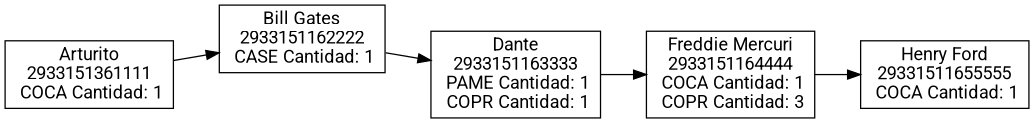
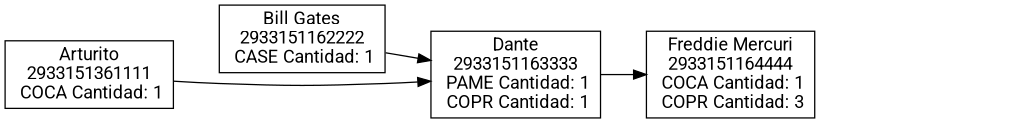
edge "Arturito 2933151361111 COCA Cantidad: 1" -> "Bill Gates 2933151162222 CASE Cantidad: 1": now "Arturito 2933151361111 COCA Cantidad: 1" -> "Dante 2933151163333 PAME Cantidad: 1 COPR Cantidad: 1"
node "Henry Ford 29331511655555 COCA Cantidad: 1": removed
